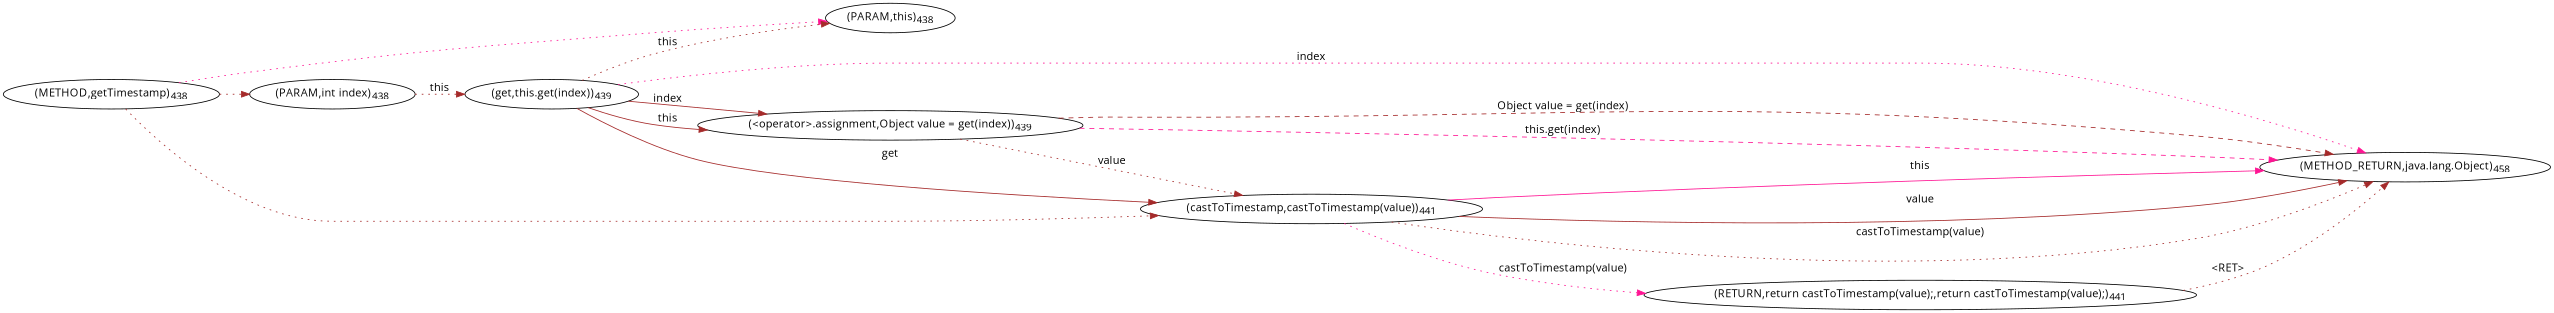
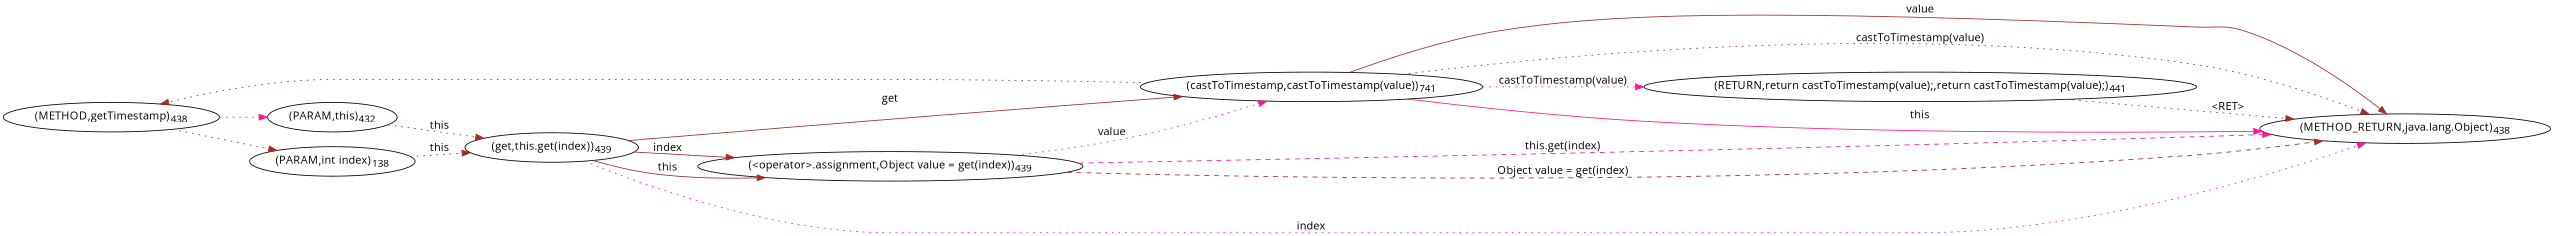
node "(PARAM,this)": text "438" -> "432"
edge "(get,this.get(index))" -> "(PARAM,this)": reversed
node "(PARAM,int index)": text "438" -> "138"
edge "(<operator>.assignment,Object value = get(index))" -> "(castToTimestamp,castToTimestamp(value))": color brown -> deeppink
node "(METHOD_RETURN,java.lang.Object)": text "458" -> "438"
node "(castToTimestamp,castToTimestamp(value))": text "441" -> "741"
edge "(METHOD,getTimestamp)" -> "(castToTimestamp,castToTimestamp(value))": reversed
